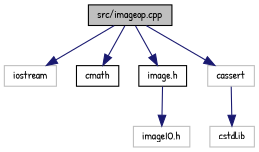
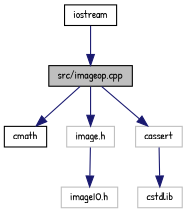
edge "src/imageop.cpp" -> "iostream": reversed
node "iostream": color grey75 -> black
node "image.h": color black -> grey75
